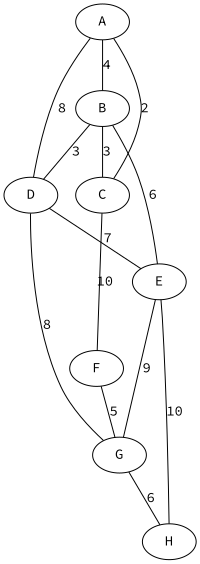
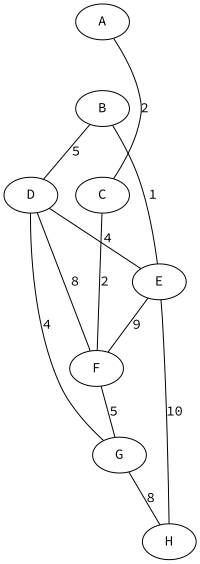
edge "A" -- "B": removed, label "4"
edge "A" -- "D": now "F" -- "D"
edge "B" -- "D": label "3" -> "5"
edge "B" -- "C": removed, label "3"
edge "B" -- "E": label "6" -> "1"
edge "D" -- "E": label "7" -> "4"
edge "C" -- "F": label "10" -> "2"
edge "D" -- "G": label "8" -> "4"
edge "E" -- "G": now "E" -- "F"
edge "G" -- "H": label "6" -> "8"
